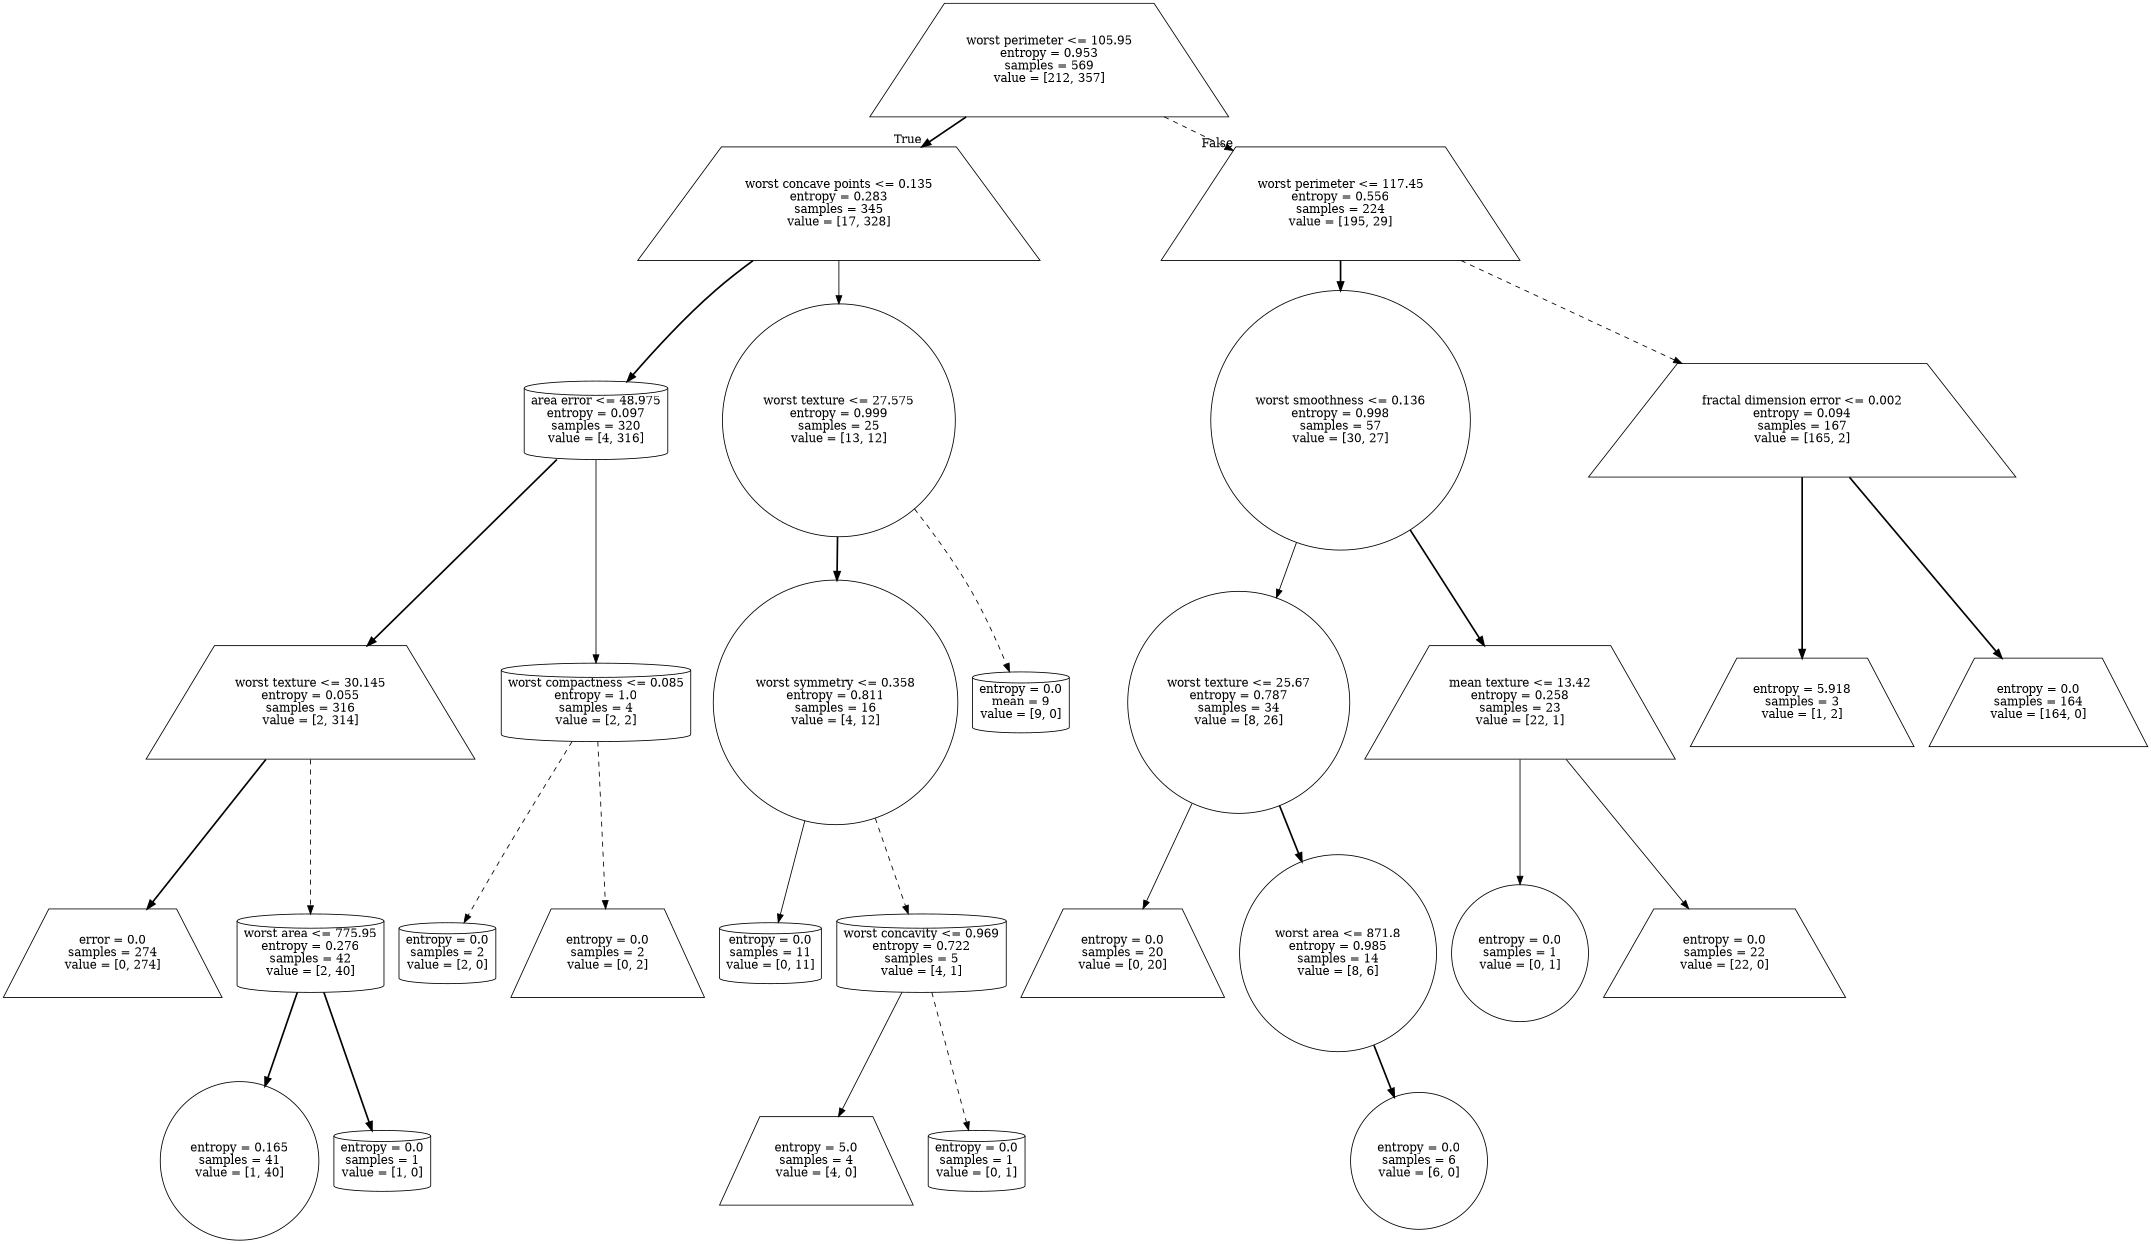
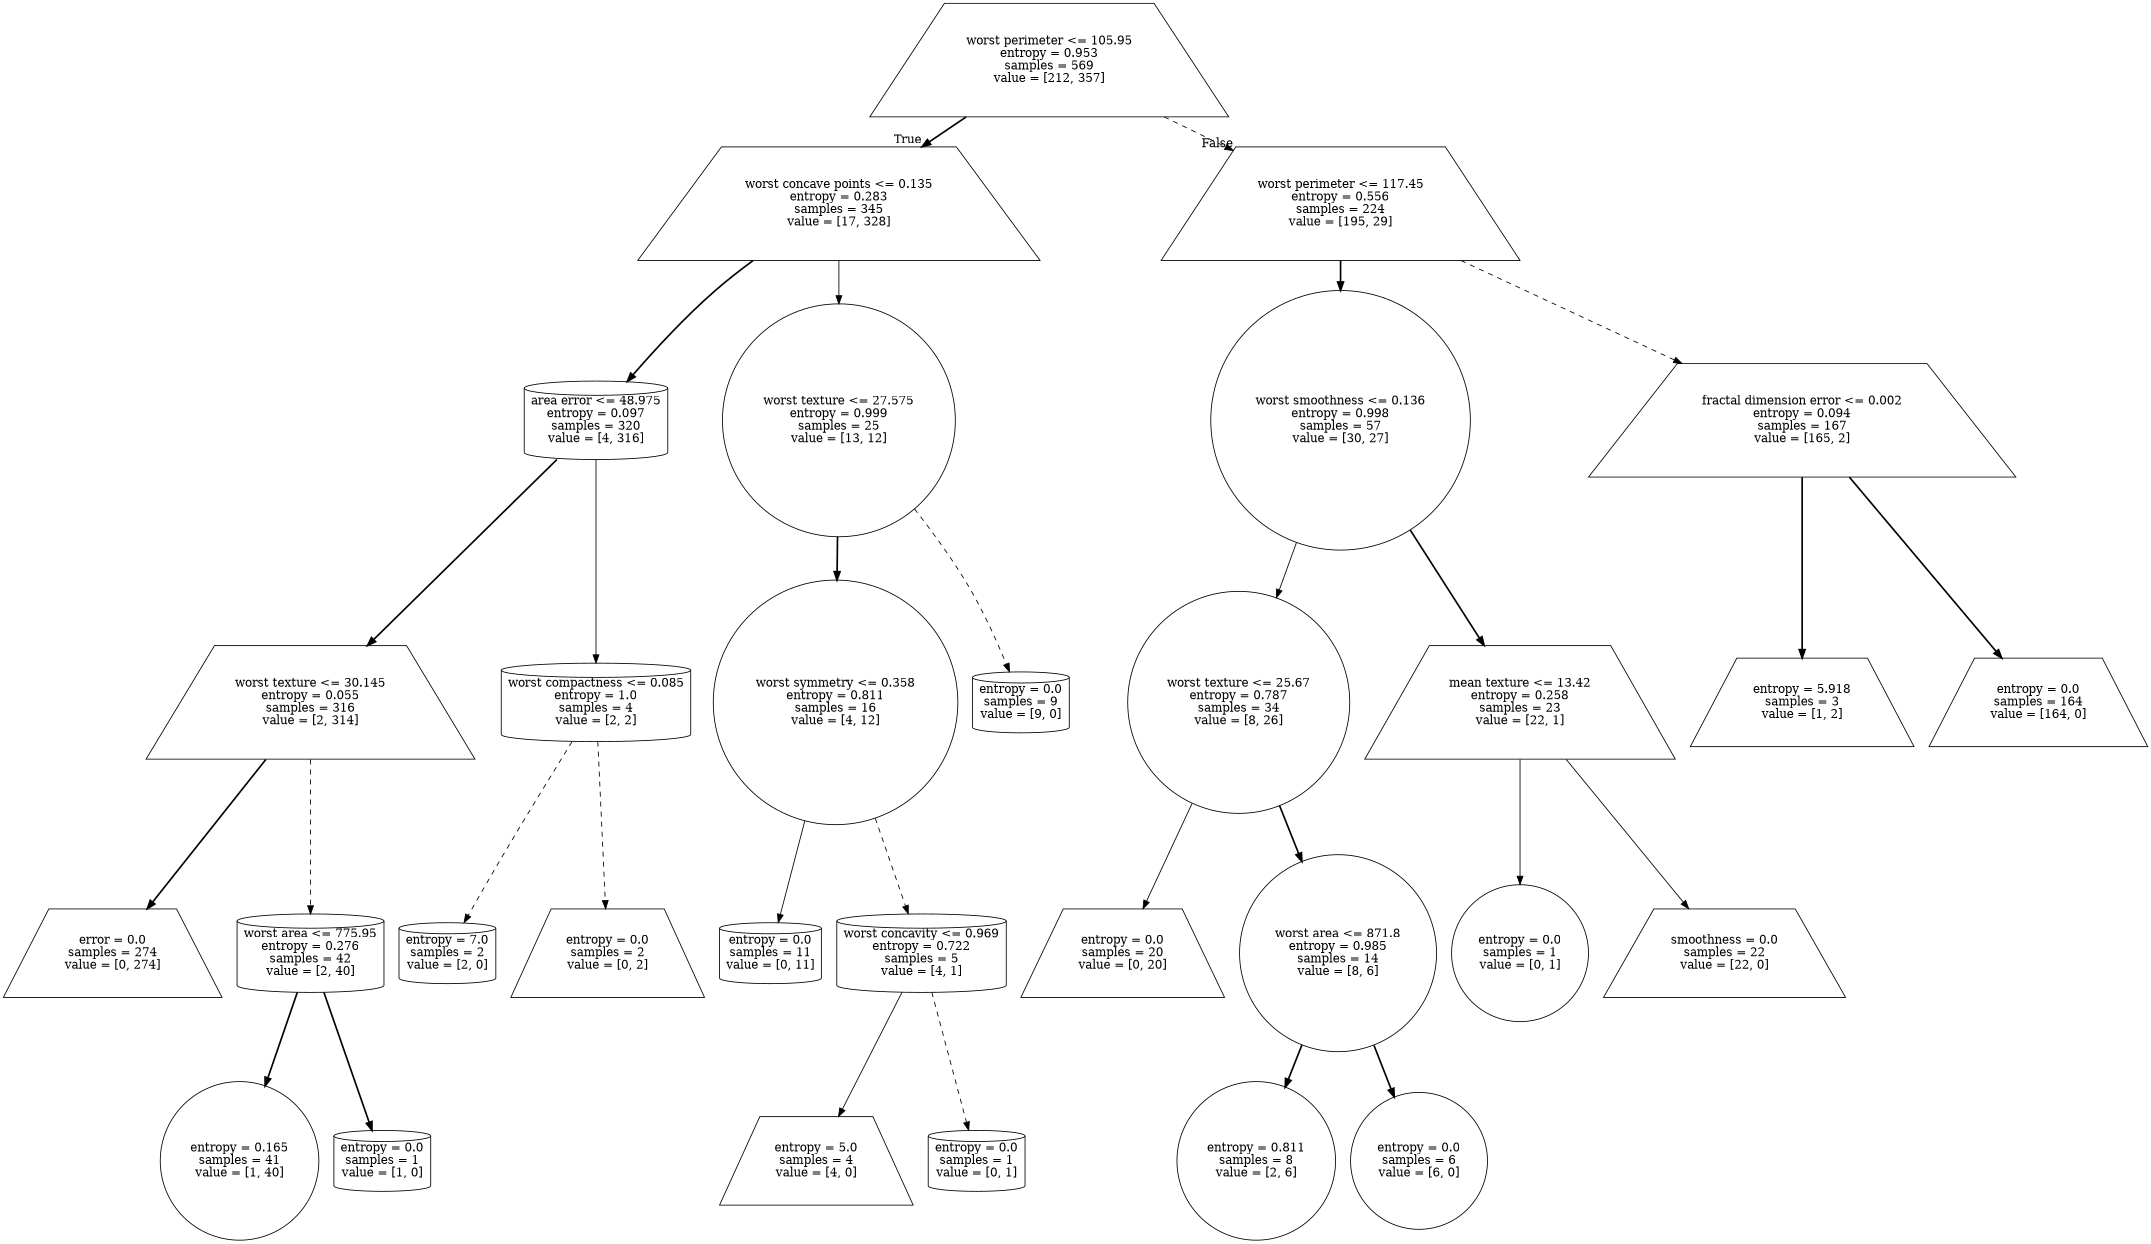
node "entropy = 0.0 mean = 9 value = [9, 0]": label "entropy = 0.0 mean = 9 value = [9, 0]" -> "entropy = 0.0 samples = 9 value = [9, 0]"
node "entropy = 0.0 samples = 2 value = [2, 0]": label "entropy = 0.0 samples = 2 value = [2, 0]" -> "entropy = 7.0 samples = 2 value = [2, 0]"
node "entropy = 0.0 samples = 22 value = [22, 0]": label "entropy = 0.0 samples = 22 value = [22, 0]" -> "smoothness = 0.0 samples = 22 value = [22, 0]"
node "entropy = 0.811 samples = 8 value = [2, 6]": added
